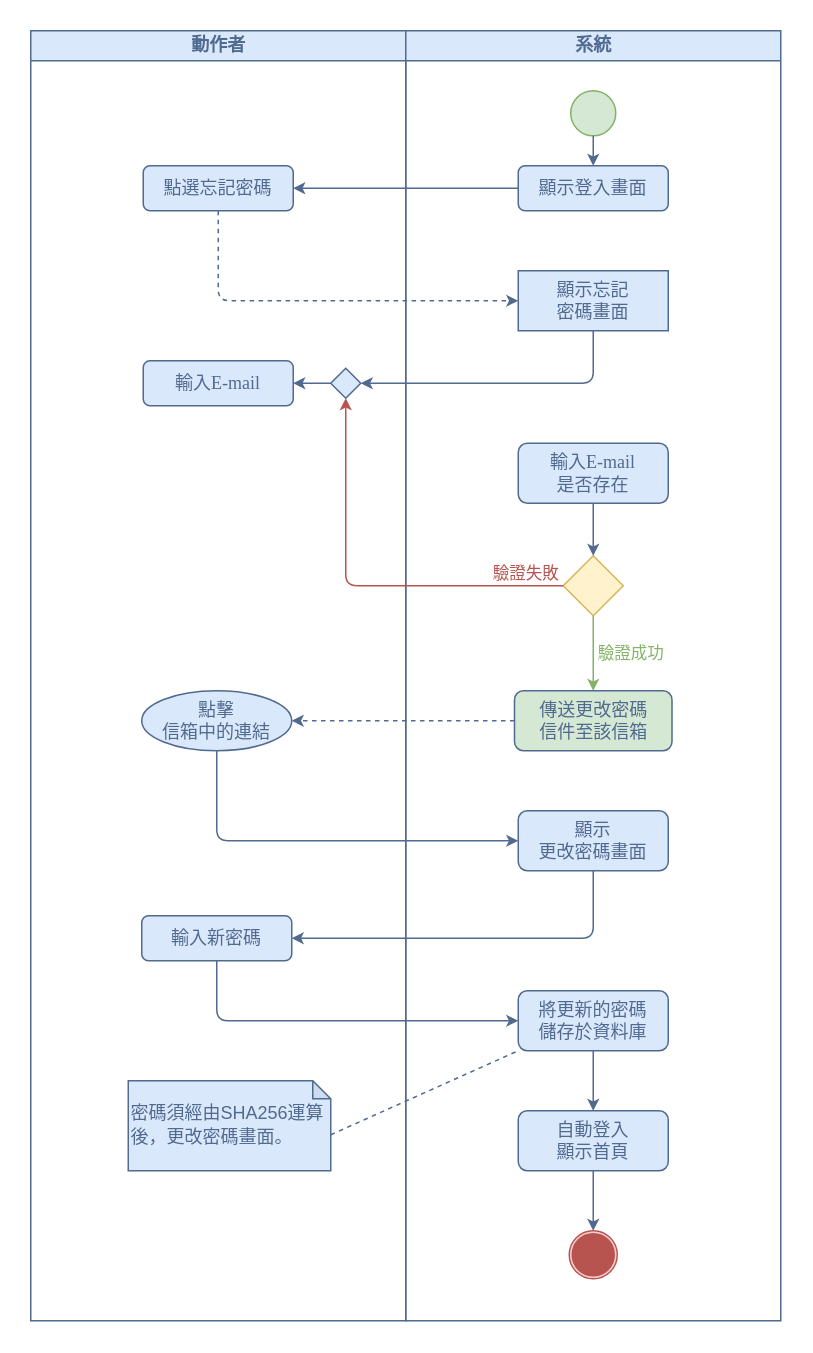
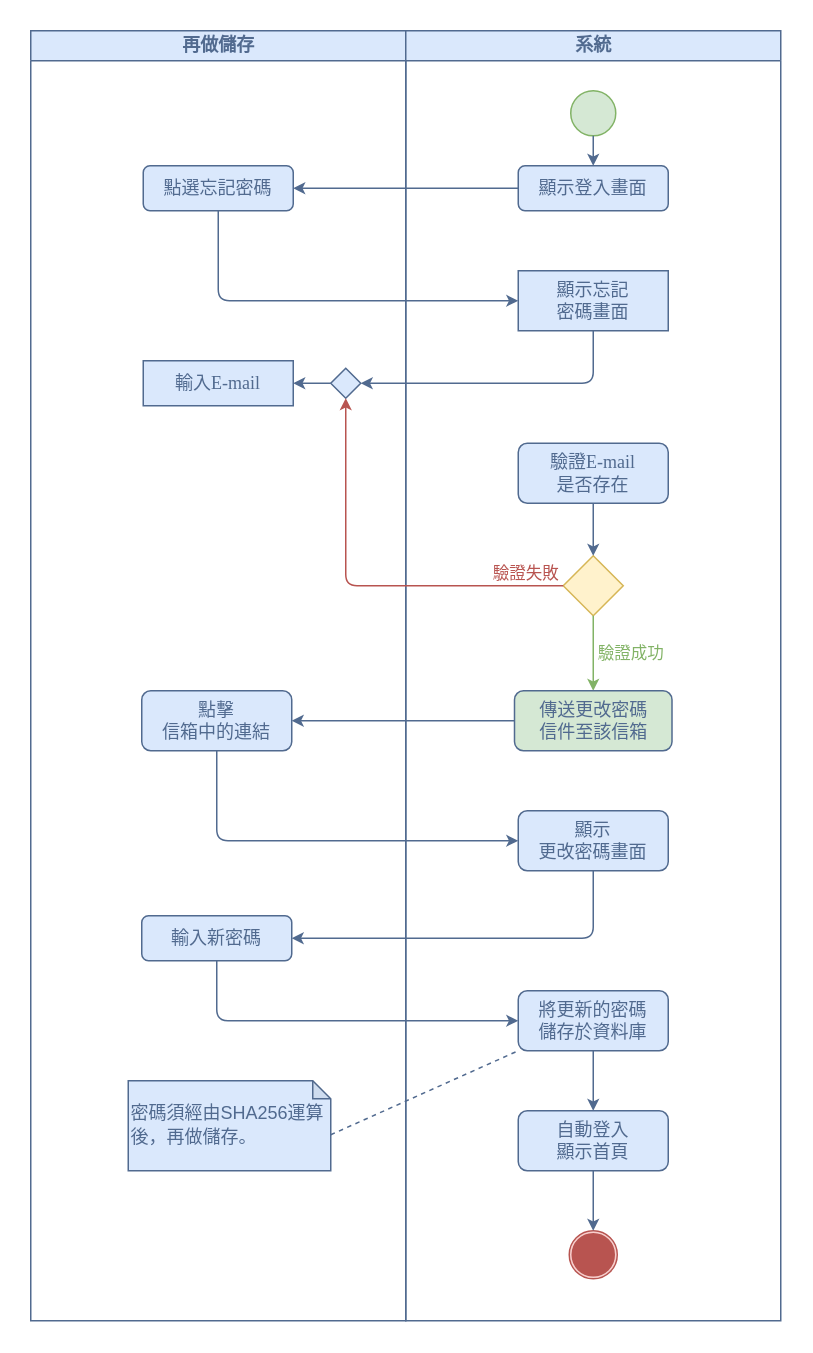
node "動作者": label "動作者" -> "再做儲存"
edge "點選忘記密碼" -> "顯示忘記 密碼畫面": style dashed -> solid
node "輸入E-mail": shape rounded rectangle -> rectangle
node "輸入E-mail 是否存在": label "輸入E-mail 是否存在" -> "驗證E-mail 是否存在"
node "點擊 信箱中的連結": shape ellipse -> rounded rectangle
edge "傳送更改密碼 信件至該信箱" -> "點擊 信箱中的連結": style dashed -> solid
node "密碼須經由SHA256運算後，更改密碼畫面。": label "密碼須經由SHA256運算後，更改密碼畫面。" -> "密碼須經由SHA256運算後，再做儲存。"
